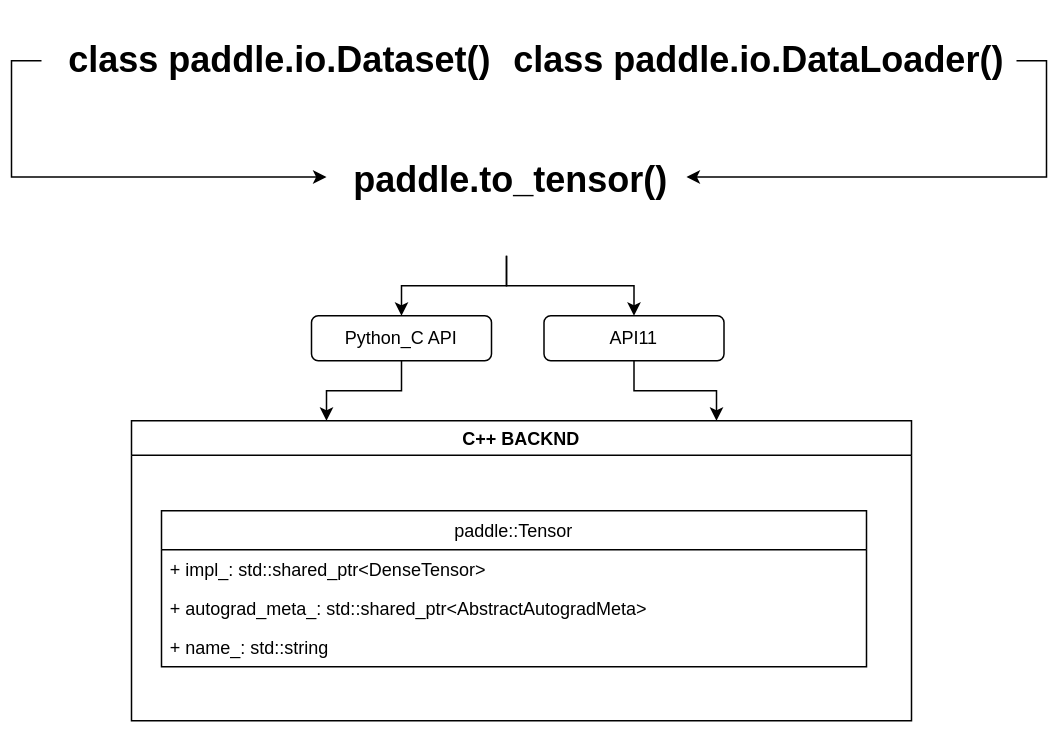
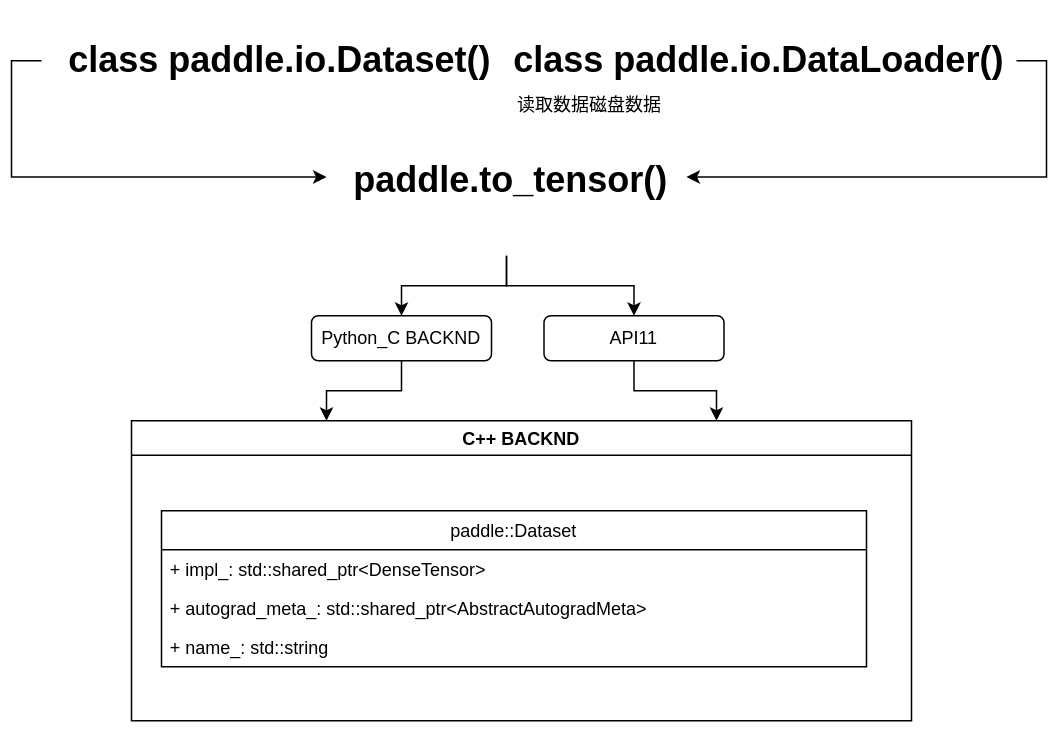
node "读取数据磁盘数据": added
node "Python_C API": label "Python_C API" -> "Python_C BACKND"
node "paddle::Tensor": label "paddle::Tensor" -> "paddle::Dataset"
